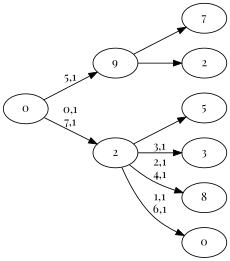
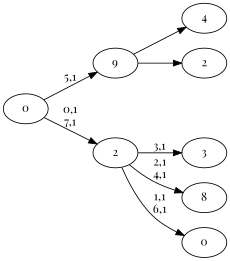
node "7": label "7" -> "4"
node "5": removed
